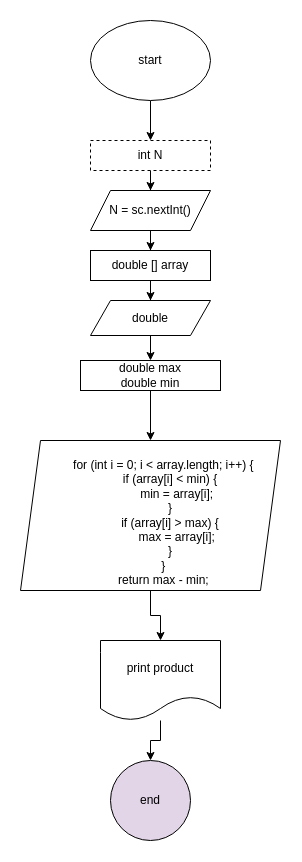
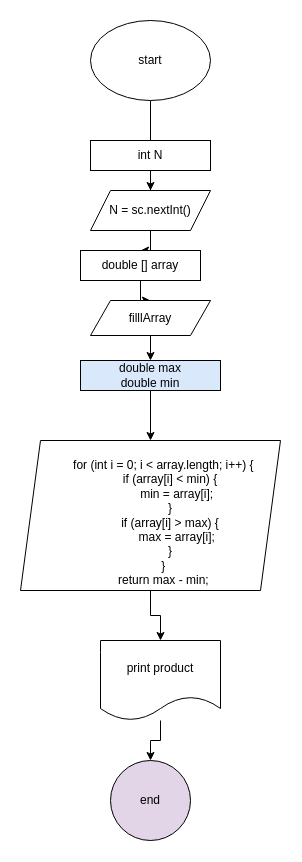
edge "start" -> "int N": arrowhead classic -> none
node "int N": style dashed -> solid
node "double [] array": moved (151, 266) -> (141, 266)
node "double": label "double" -> "filllArray"
node "double max double min": fillcolor #ffffff -> #dae8fc
